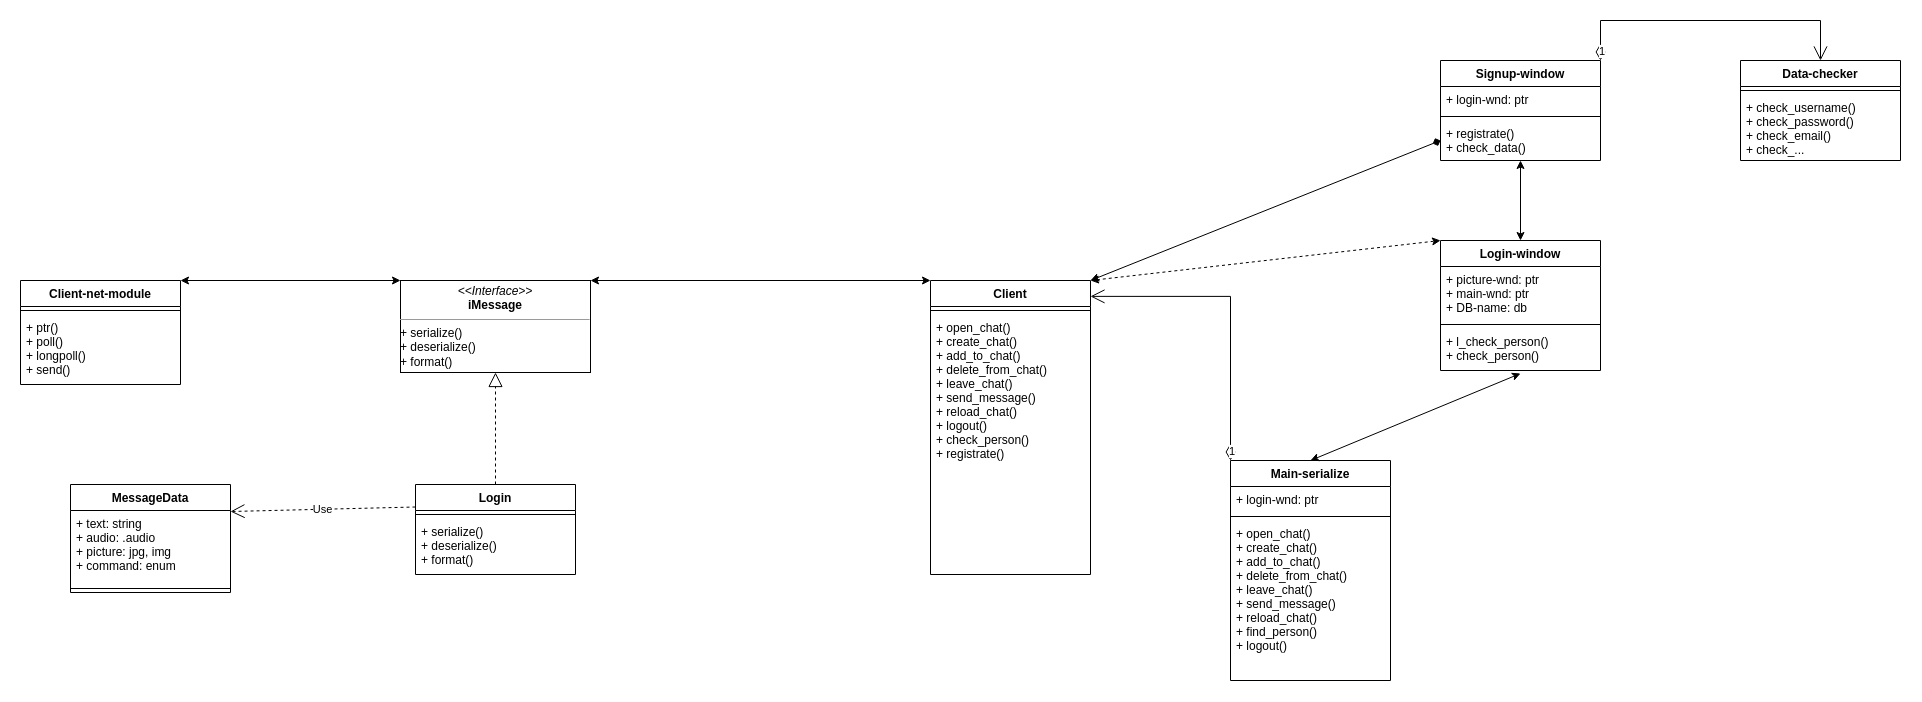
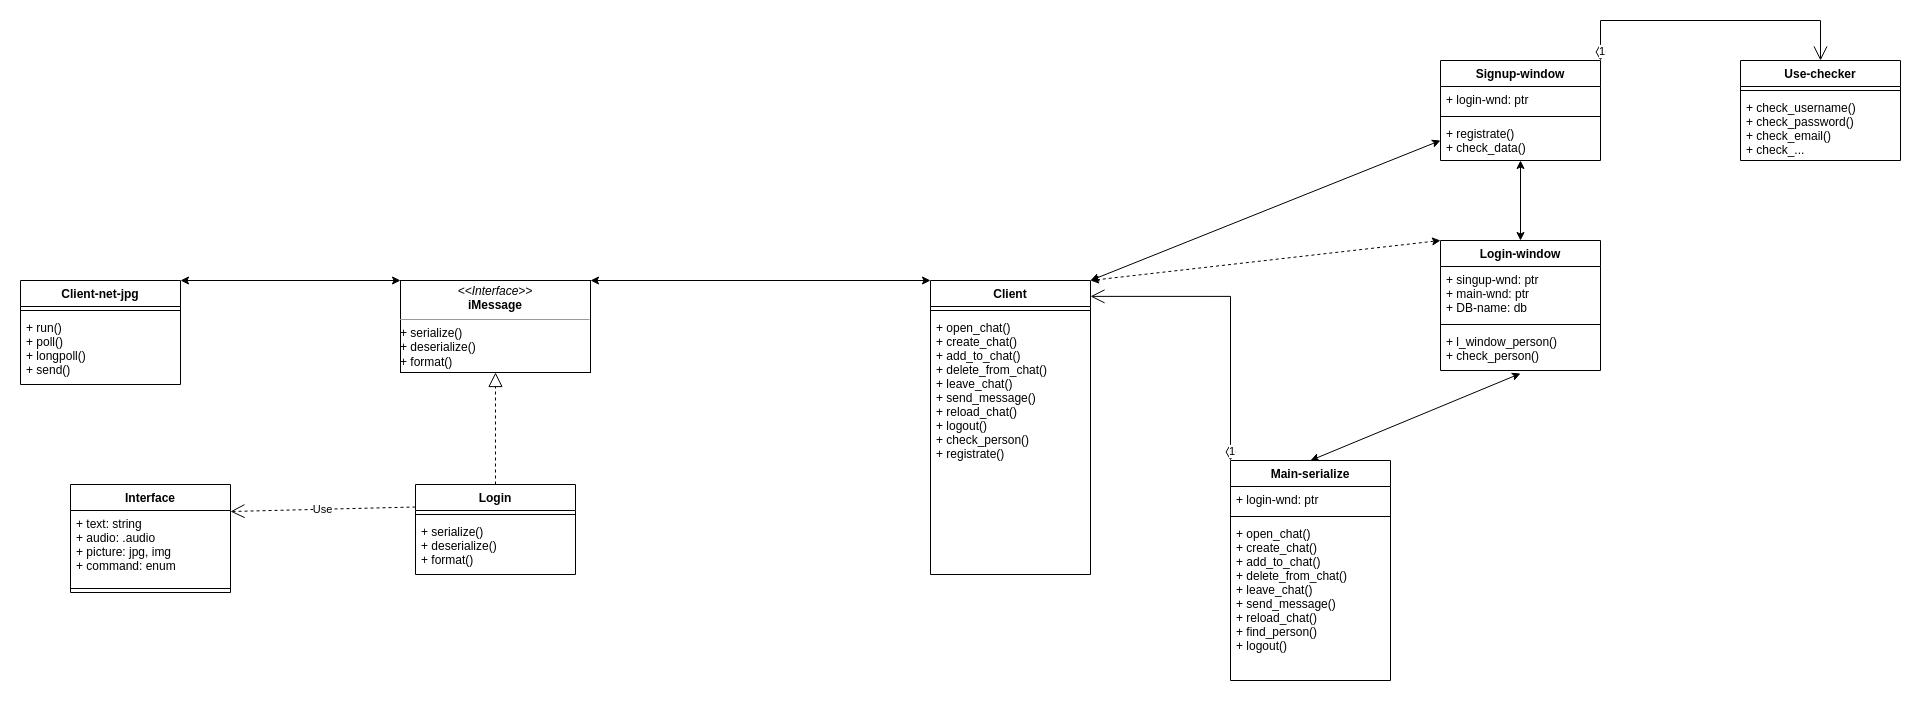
node "Data-checker": label "Data-checker" -> "Use-checker"
edge "+ registrate() + check_data()" -- "Client": arrowhead diamond -> classic
node "+ picture-wnd: ptr + main-wnd: ptr + DB-name: db": label "+ picture-wnd: ptr + main-wnd: ptr + DB-name: db" -> "+ singup-wnd: ptr + main-wnd: ptr + DB-name: db"
node "Client-net-module": label "Client-net-module" -> "Client-net-jpg"
node "+ ptr() + poll() + longpoll() + send()": label "+ ptr() + poll() + longpoll() + send()" -> "+ run() + poll() + longpoll() + send()"
node "+ l_check_person() + check_person()": label "+ l_check_person() + check_person()" -> "+ l_window_person() + check_person()"
node "MessageData": label "MessageData" -> "Interface"
